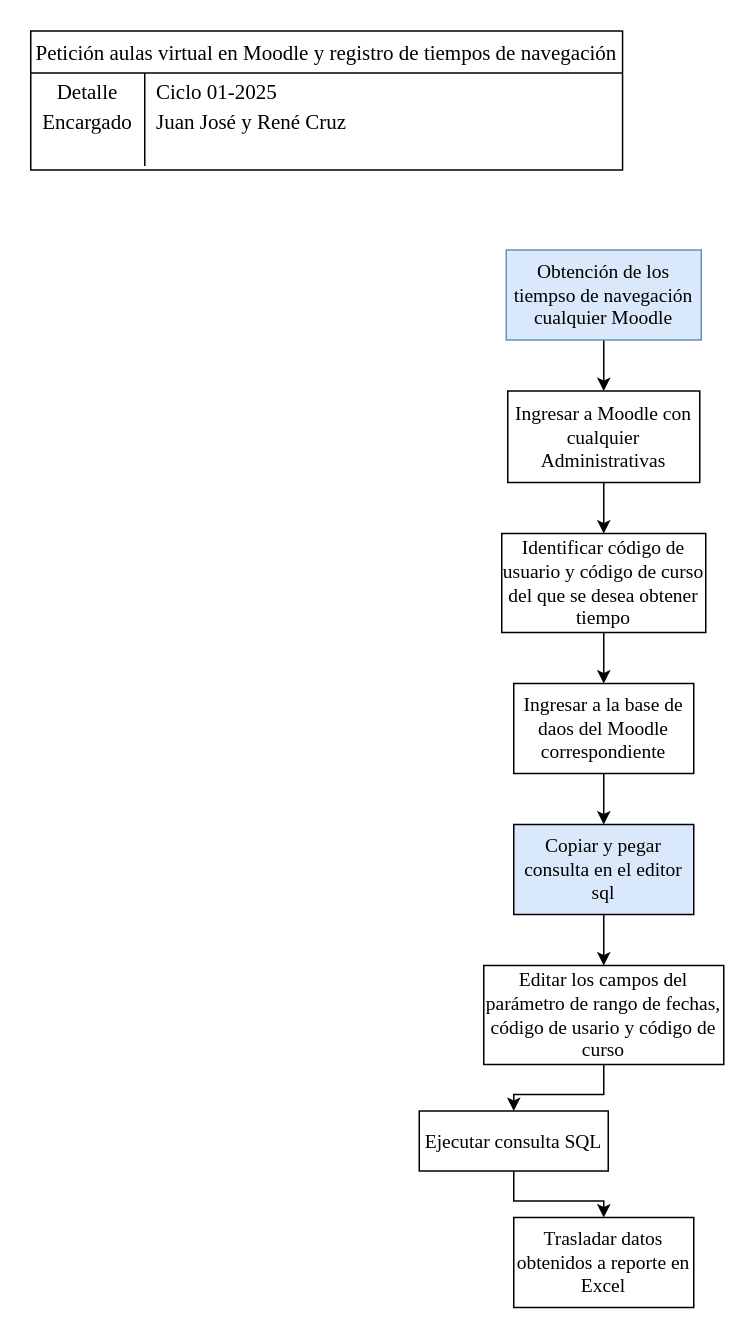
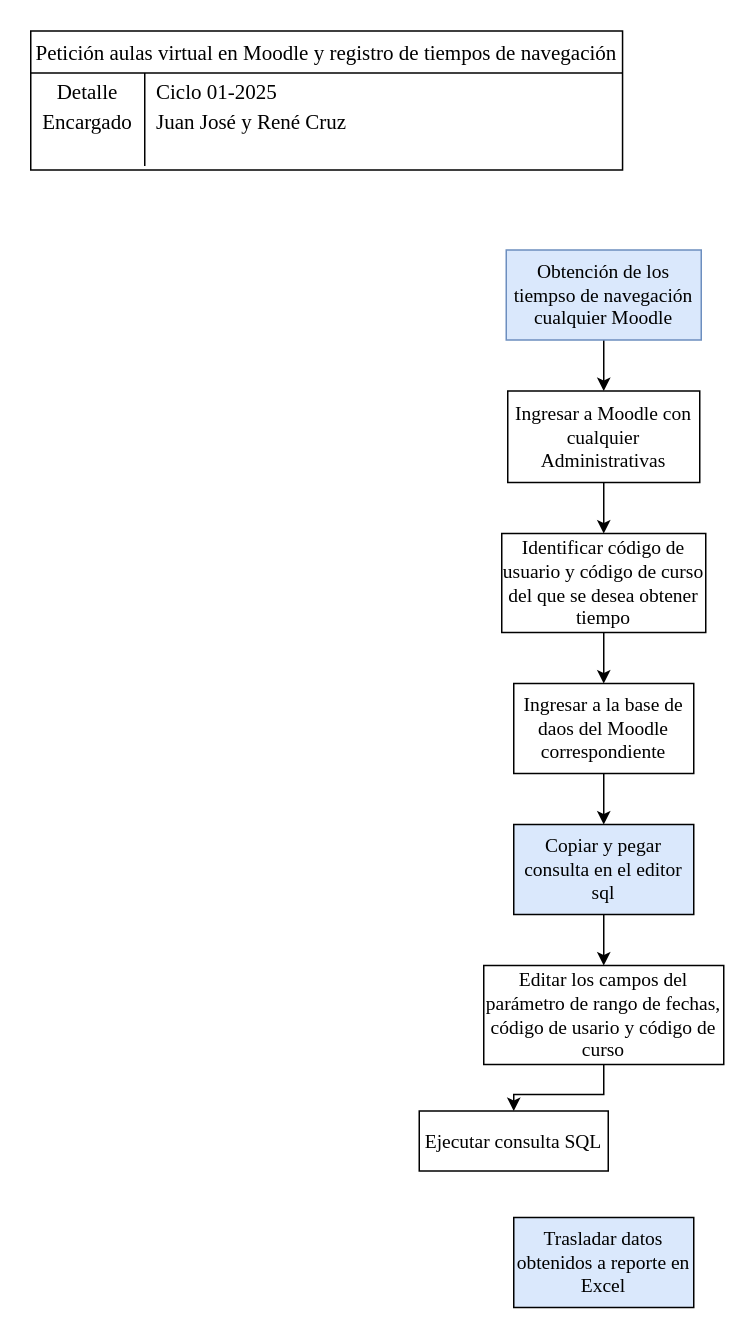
edge "Ejecutar consulta SQL" -> "Trasladar datos obtenidos a reporte en Excel": removed
node "Trasladar datos obtenidos a reporte en Excel": fillcolor #ffffff -> #dae8fc
